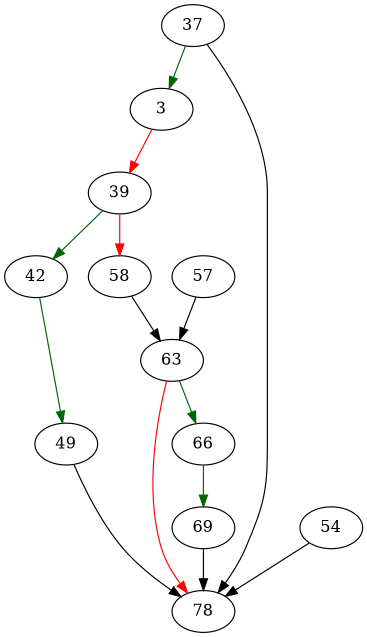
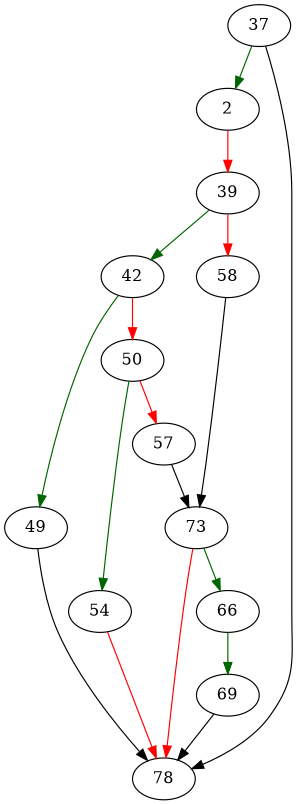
node "3": label "3" -> "2"
node "50": added
node "63": label "63" -> "73"
edge "54" -> "78": color black -> red
